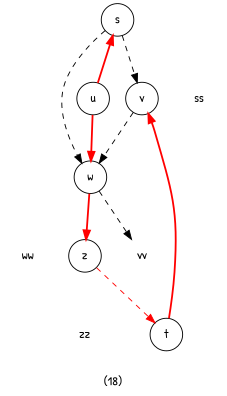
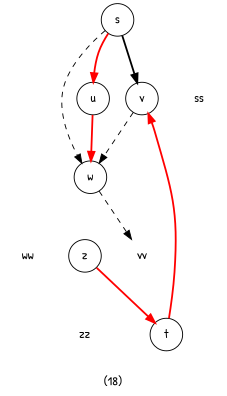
edge "s" -> "v": style dashed -> bold
edge "u" -> "s": reversed
edge "w" -> "z": removed
edge "z" -> "t": style dashed -> bold
